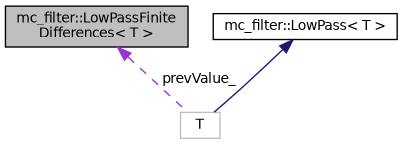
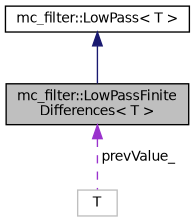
edge "T" -> "mc_filter::LowPass< T >": now "mc_filter::LowPassFinite Differences< T >" -> "mc_filter::LowPass< T >"
